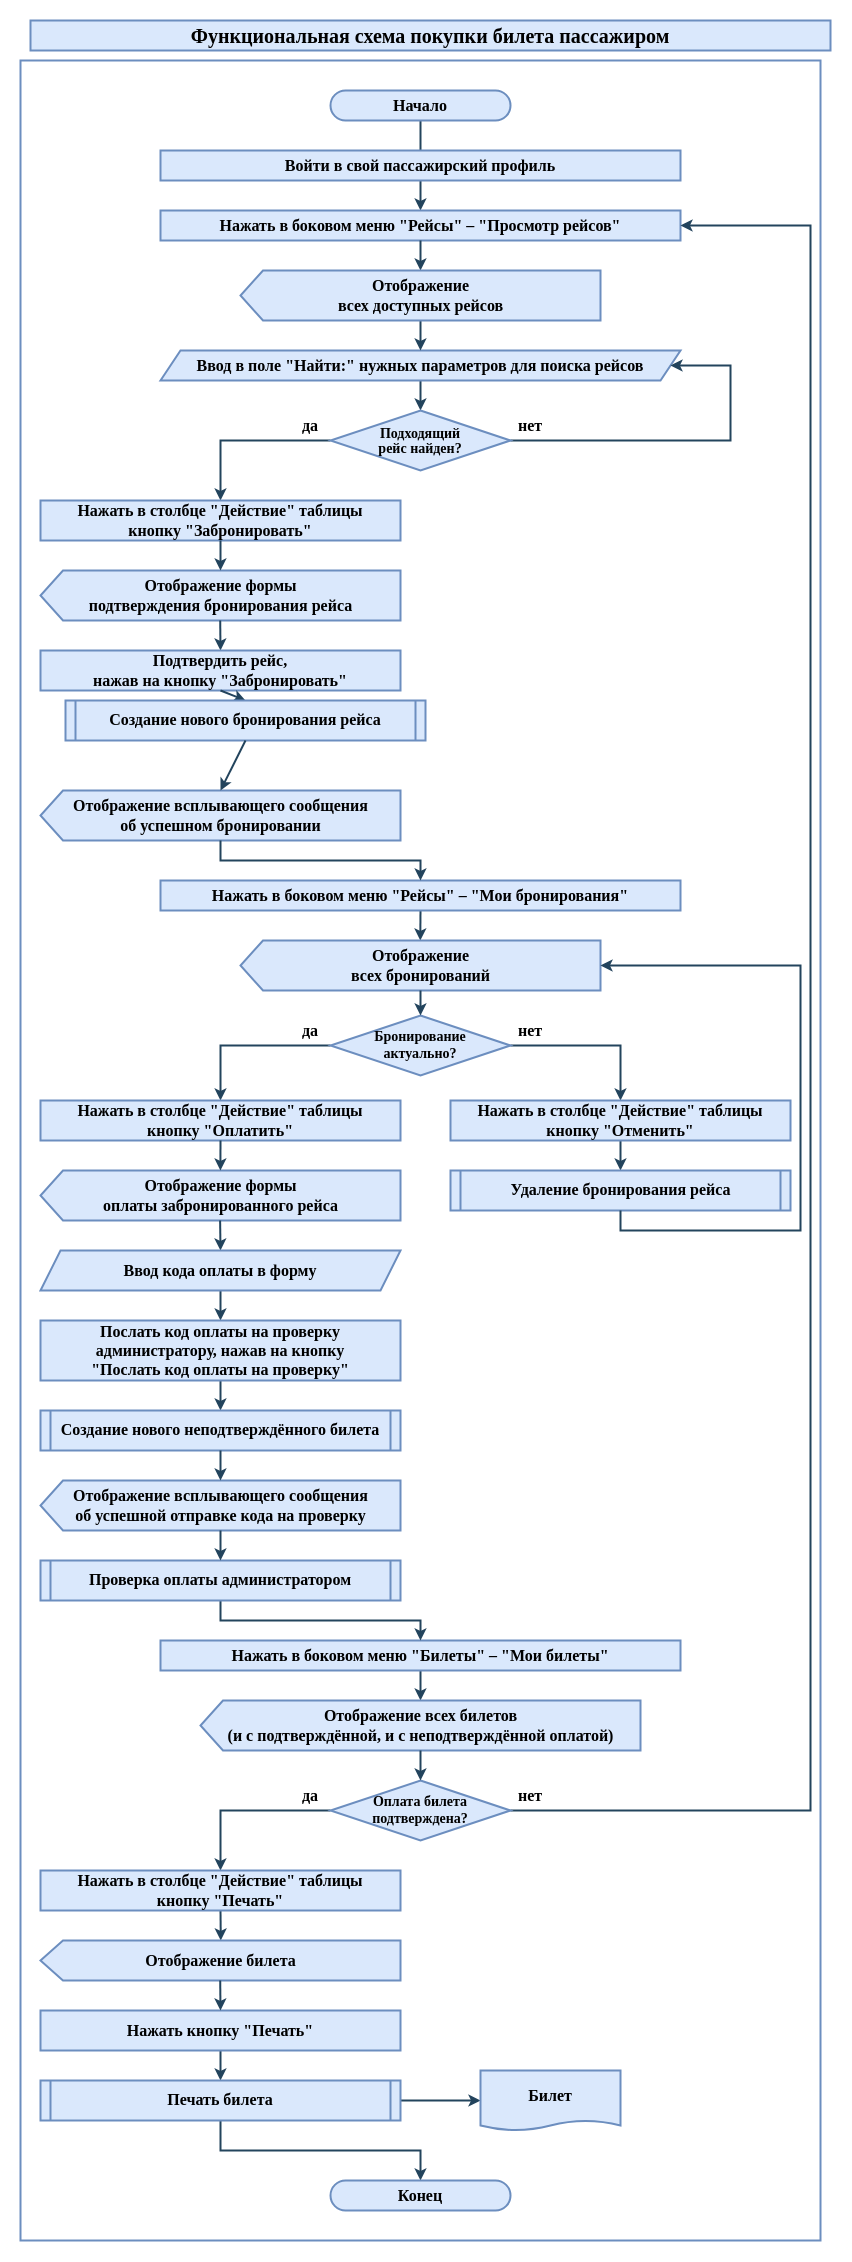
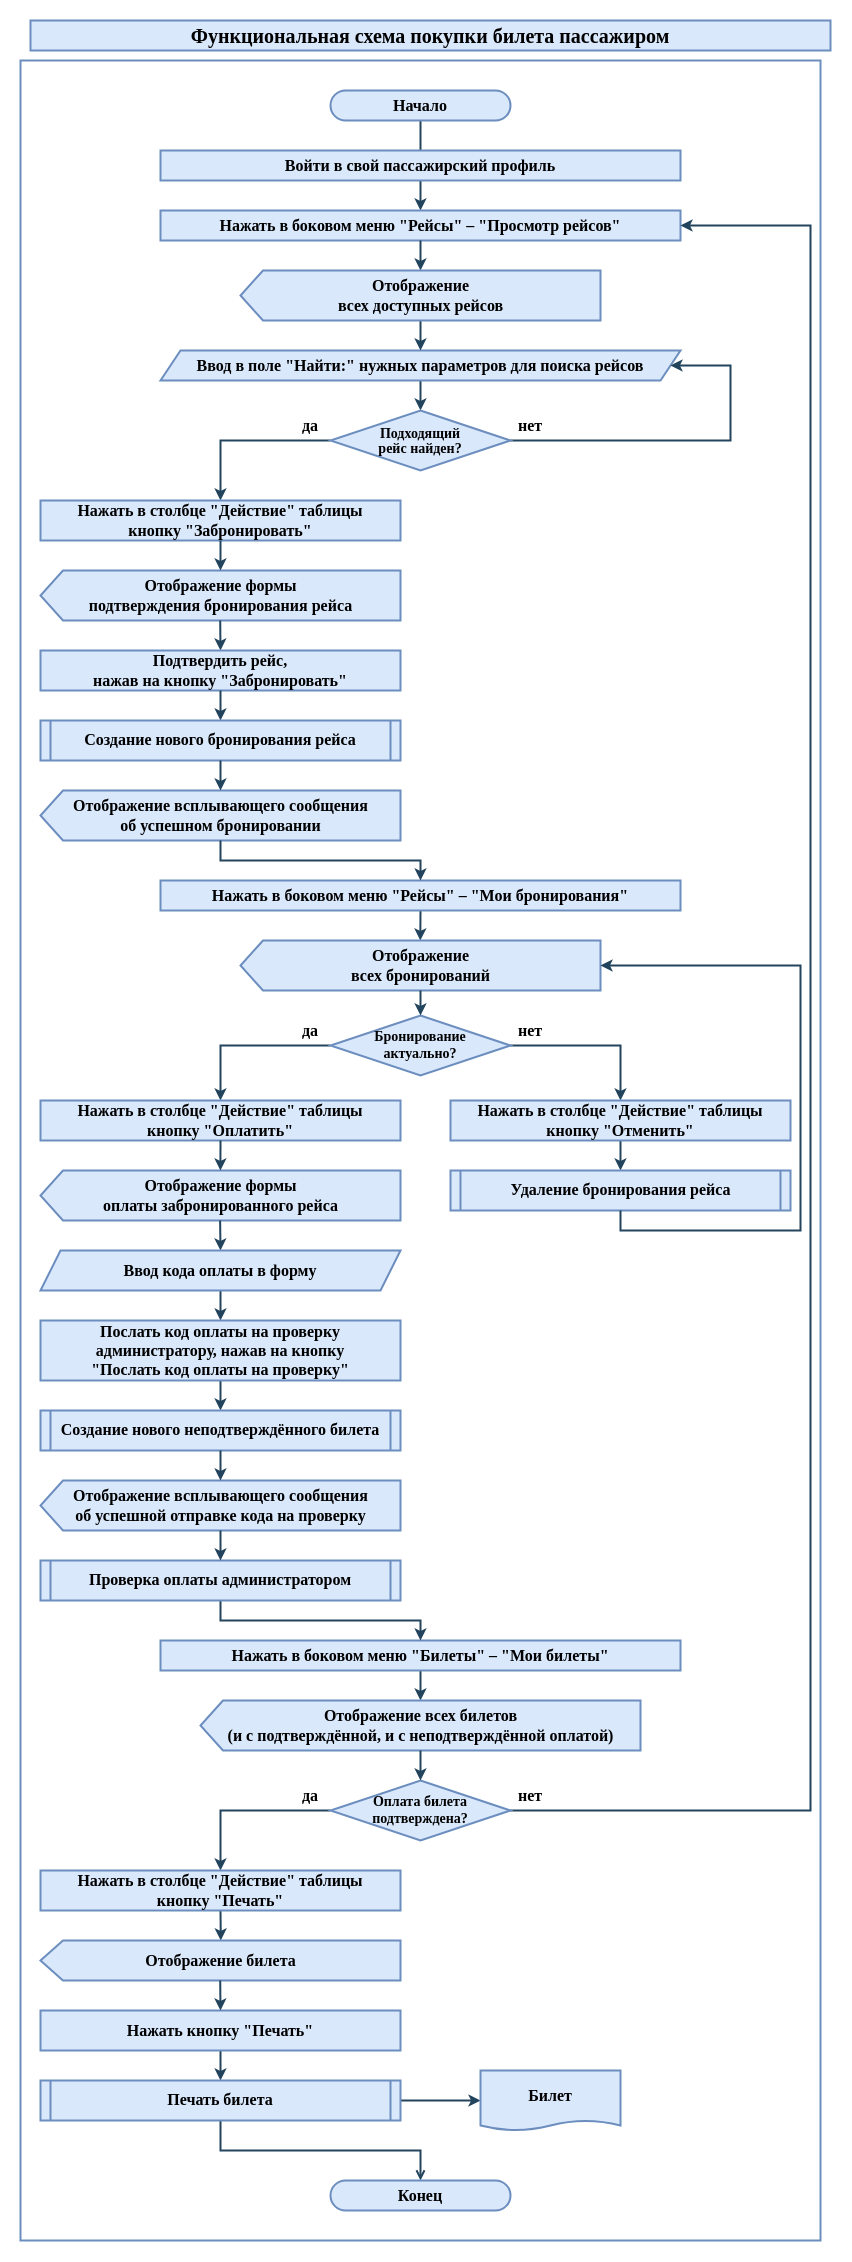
node "Создание нового бронирования рейса": moved (246, 721) -> (221, 741)
edge "Печать билета" -> "Конец": arrowhead classic -> open
